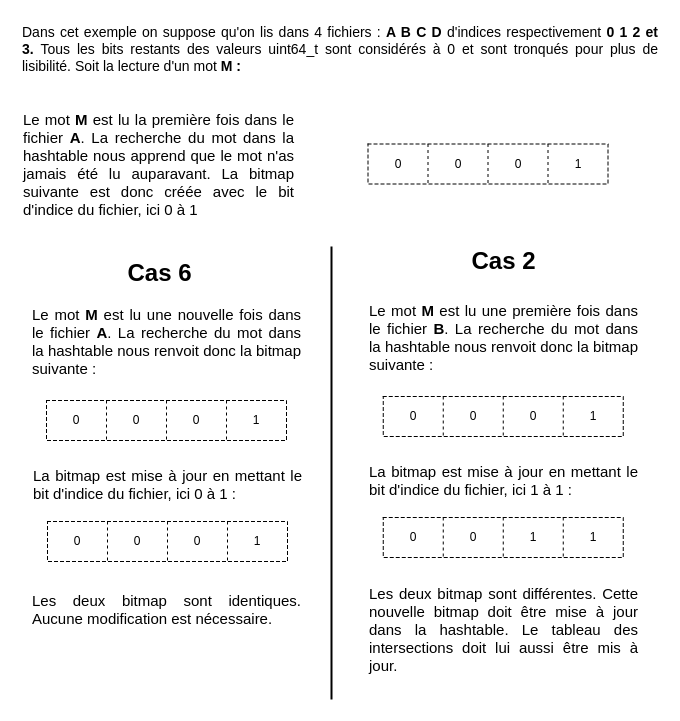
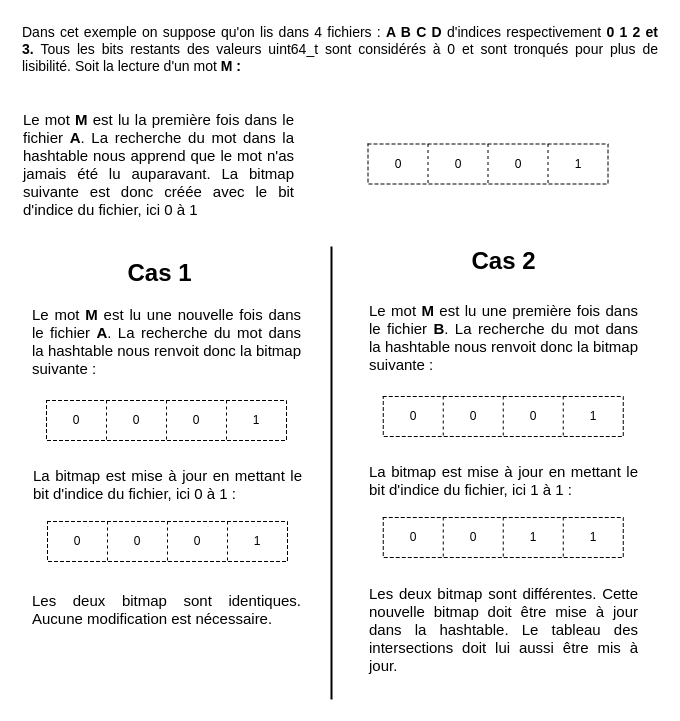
node "Cas 6": label "Cas 6" -> "Cas 1"
